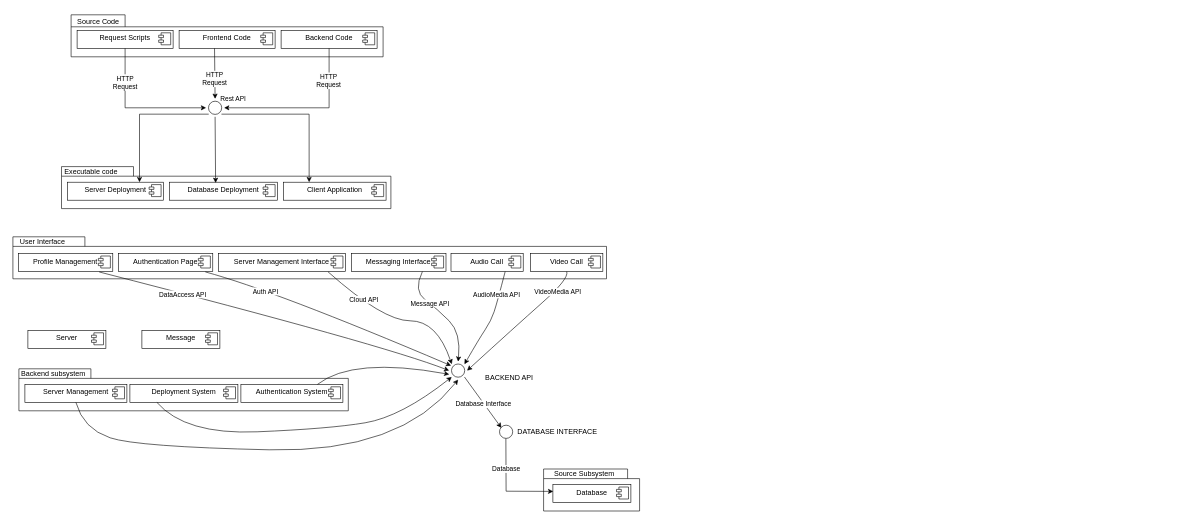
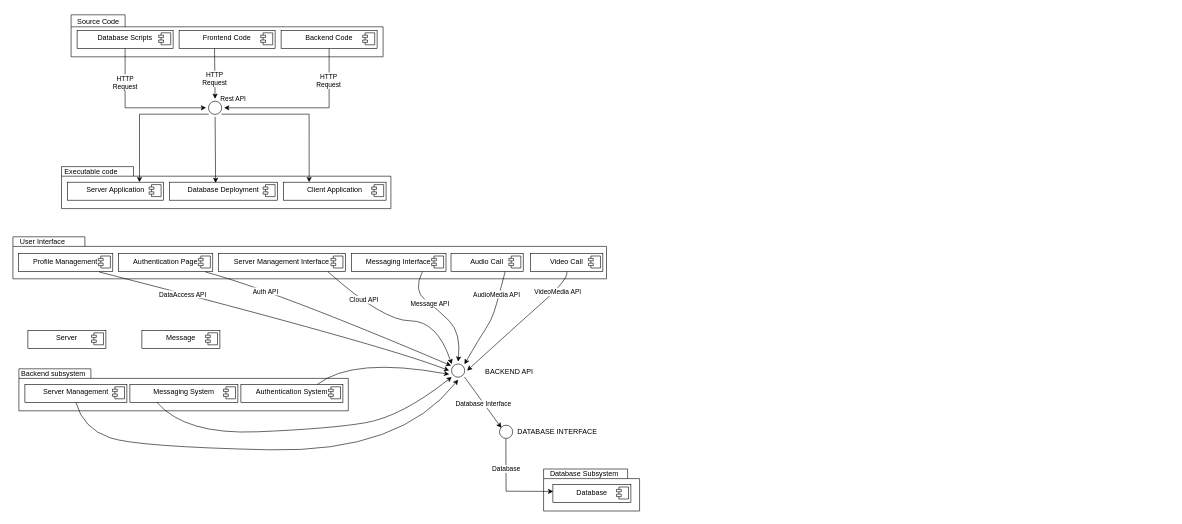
node "Request Scripts": label "Request Scripts" -> "Database Scripts"
node "Server Deployment": label "Server Deployment" -> "Server Application"
node "BACKEND API": moved (509, 378) -> (509, 372)
node "Deployment System": label "Deployment System" -> "Messaging System"
node "Source Subsystem": label "Source Subsystem" -> "Database Subsystem"
